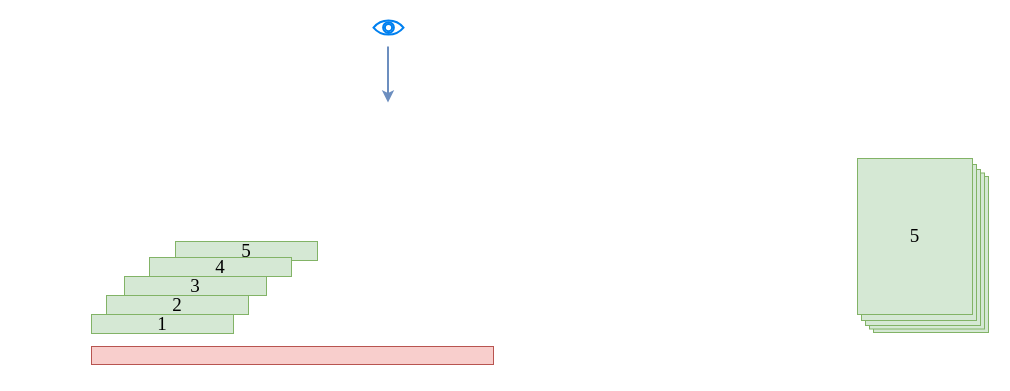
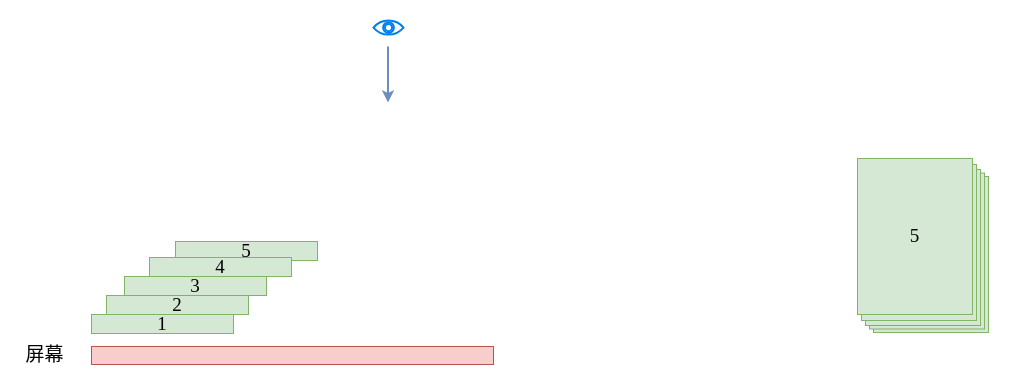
node "屏幕": added
